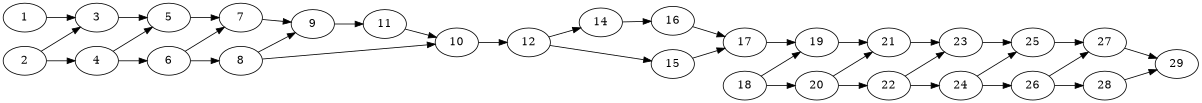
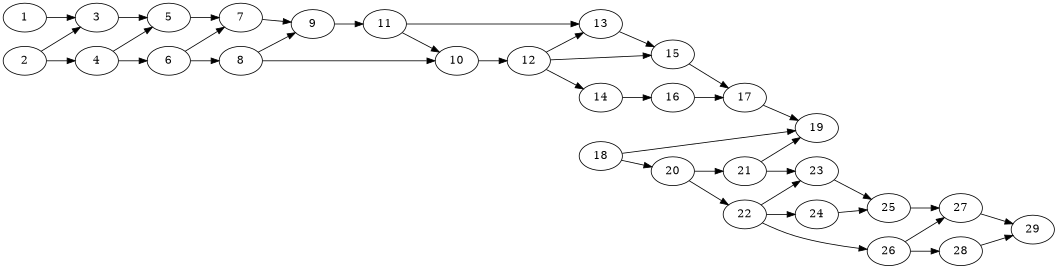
node "13": added
edge "19" -> "21": reversed
edge "24" -> "26": now "22" -> "26"
